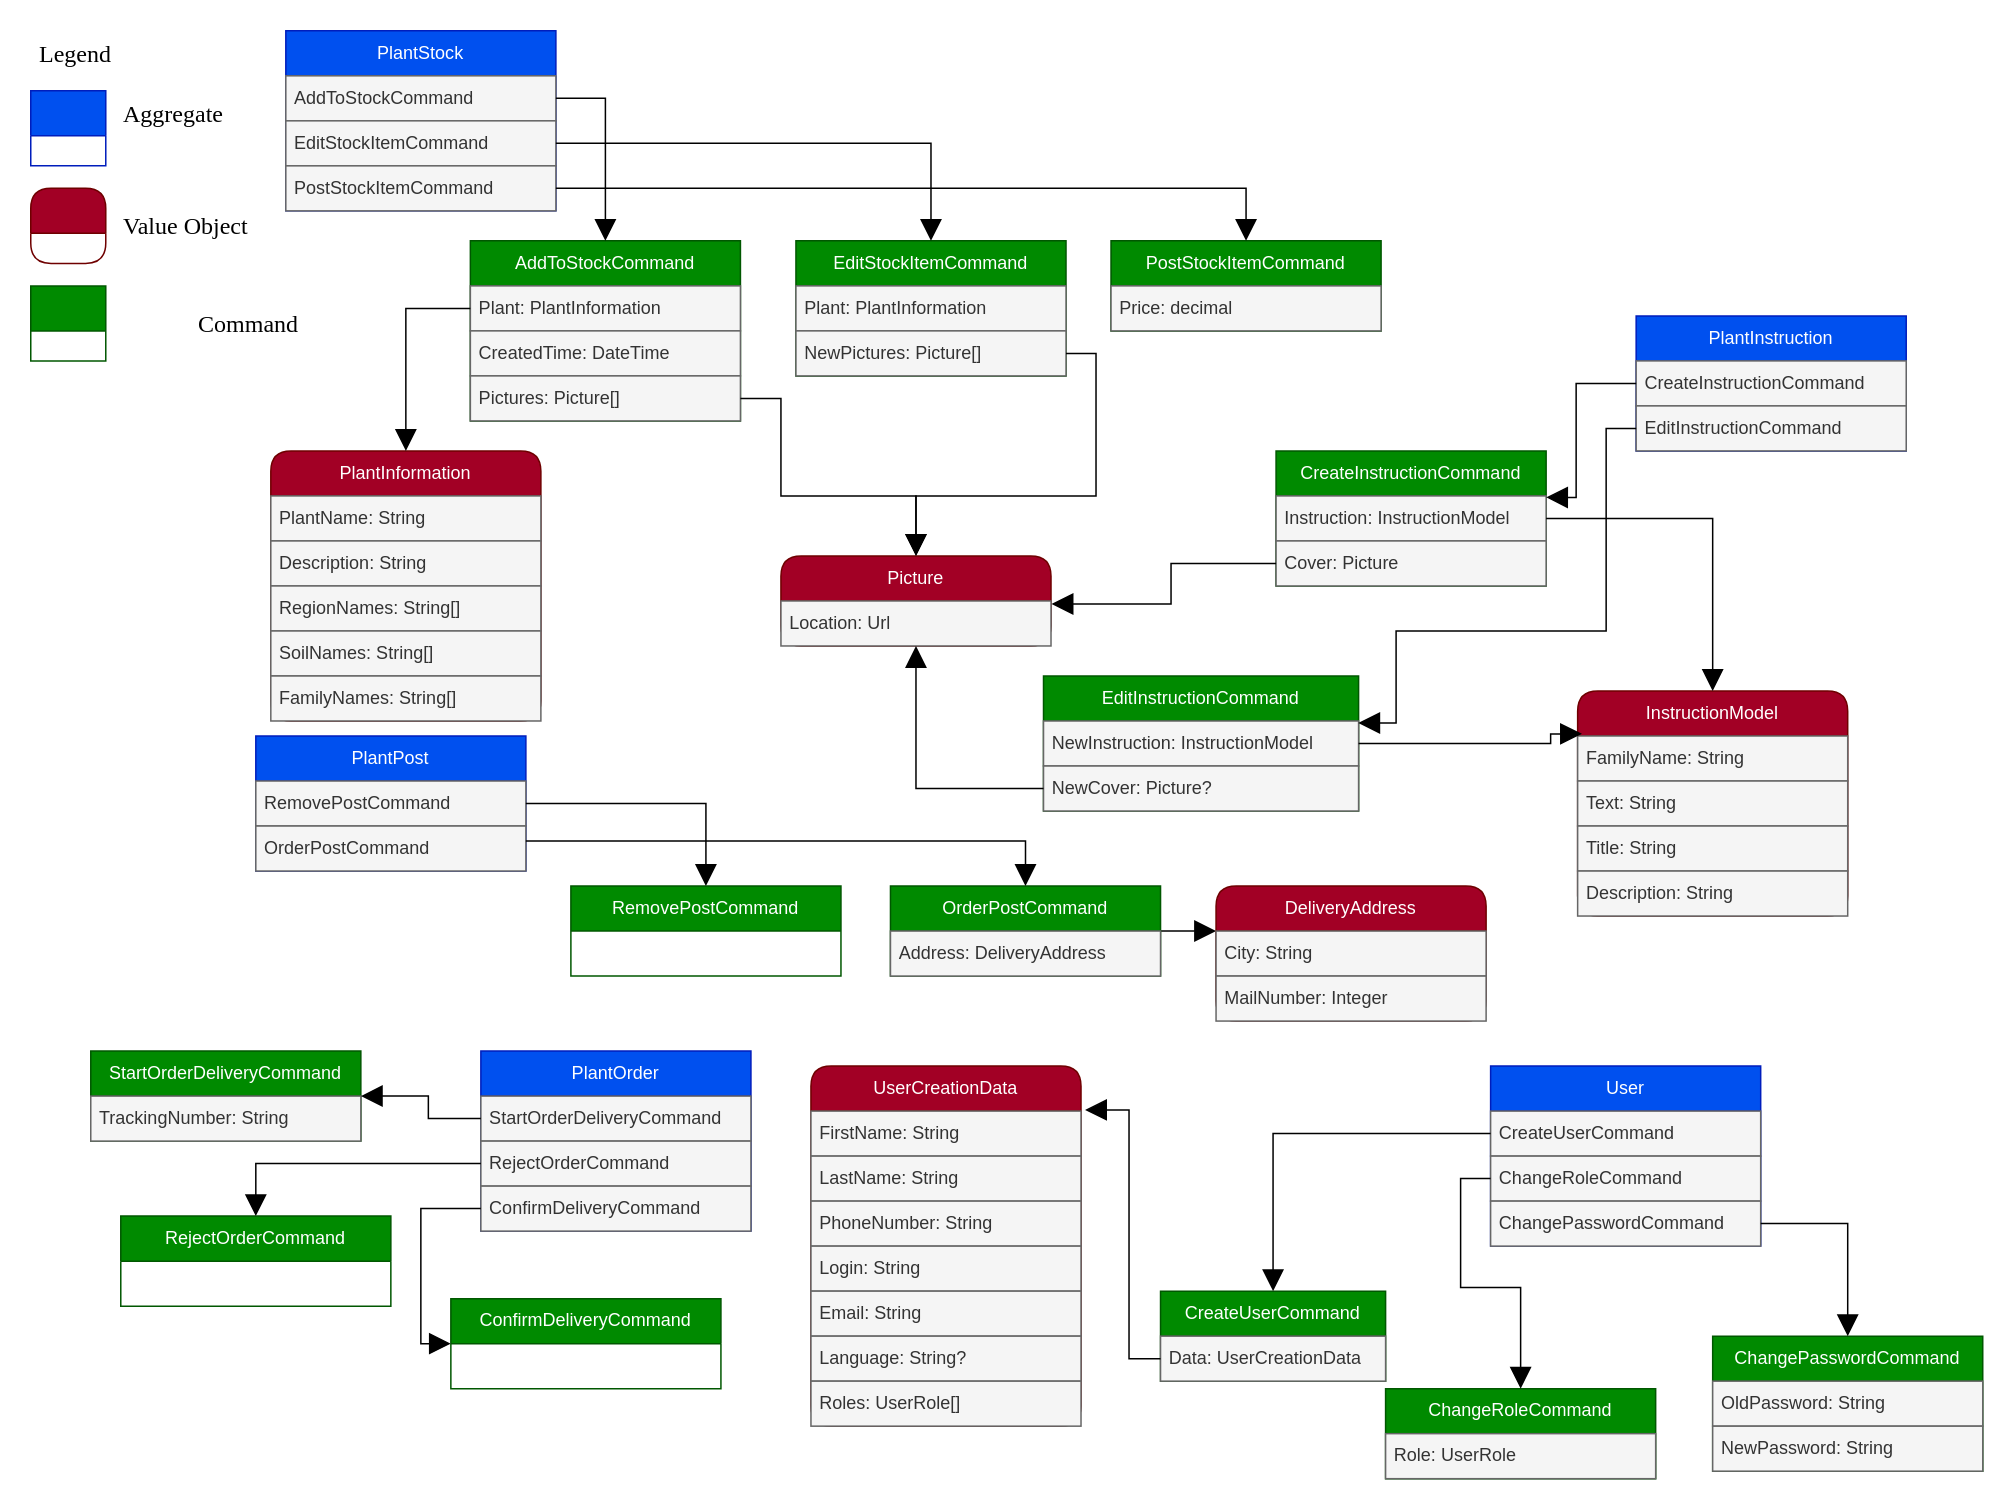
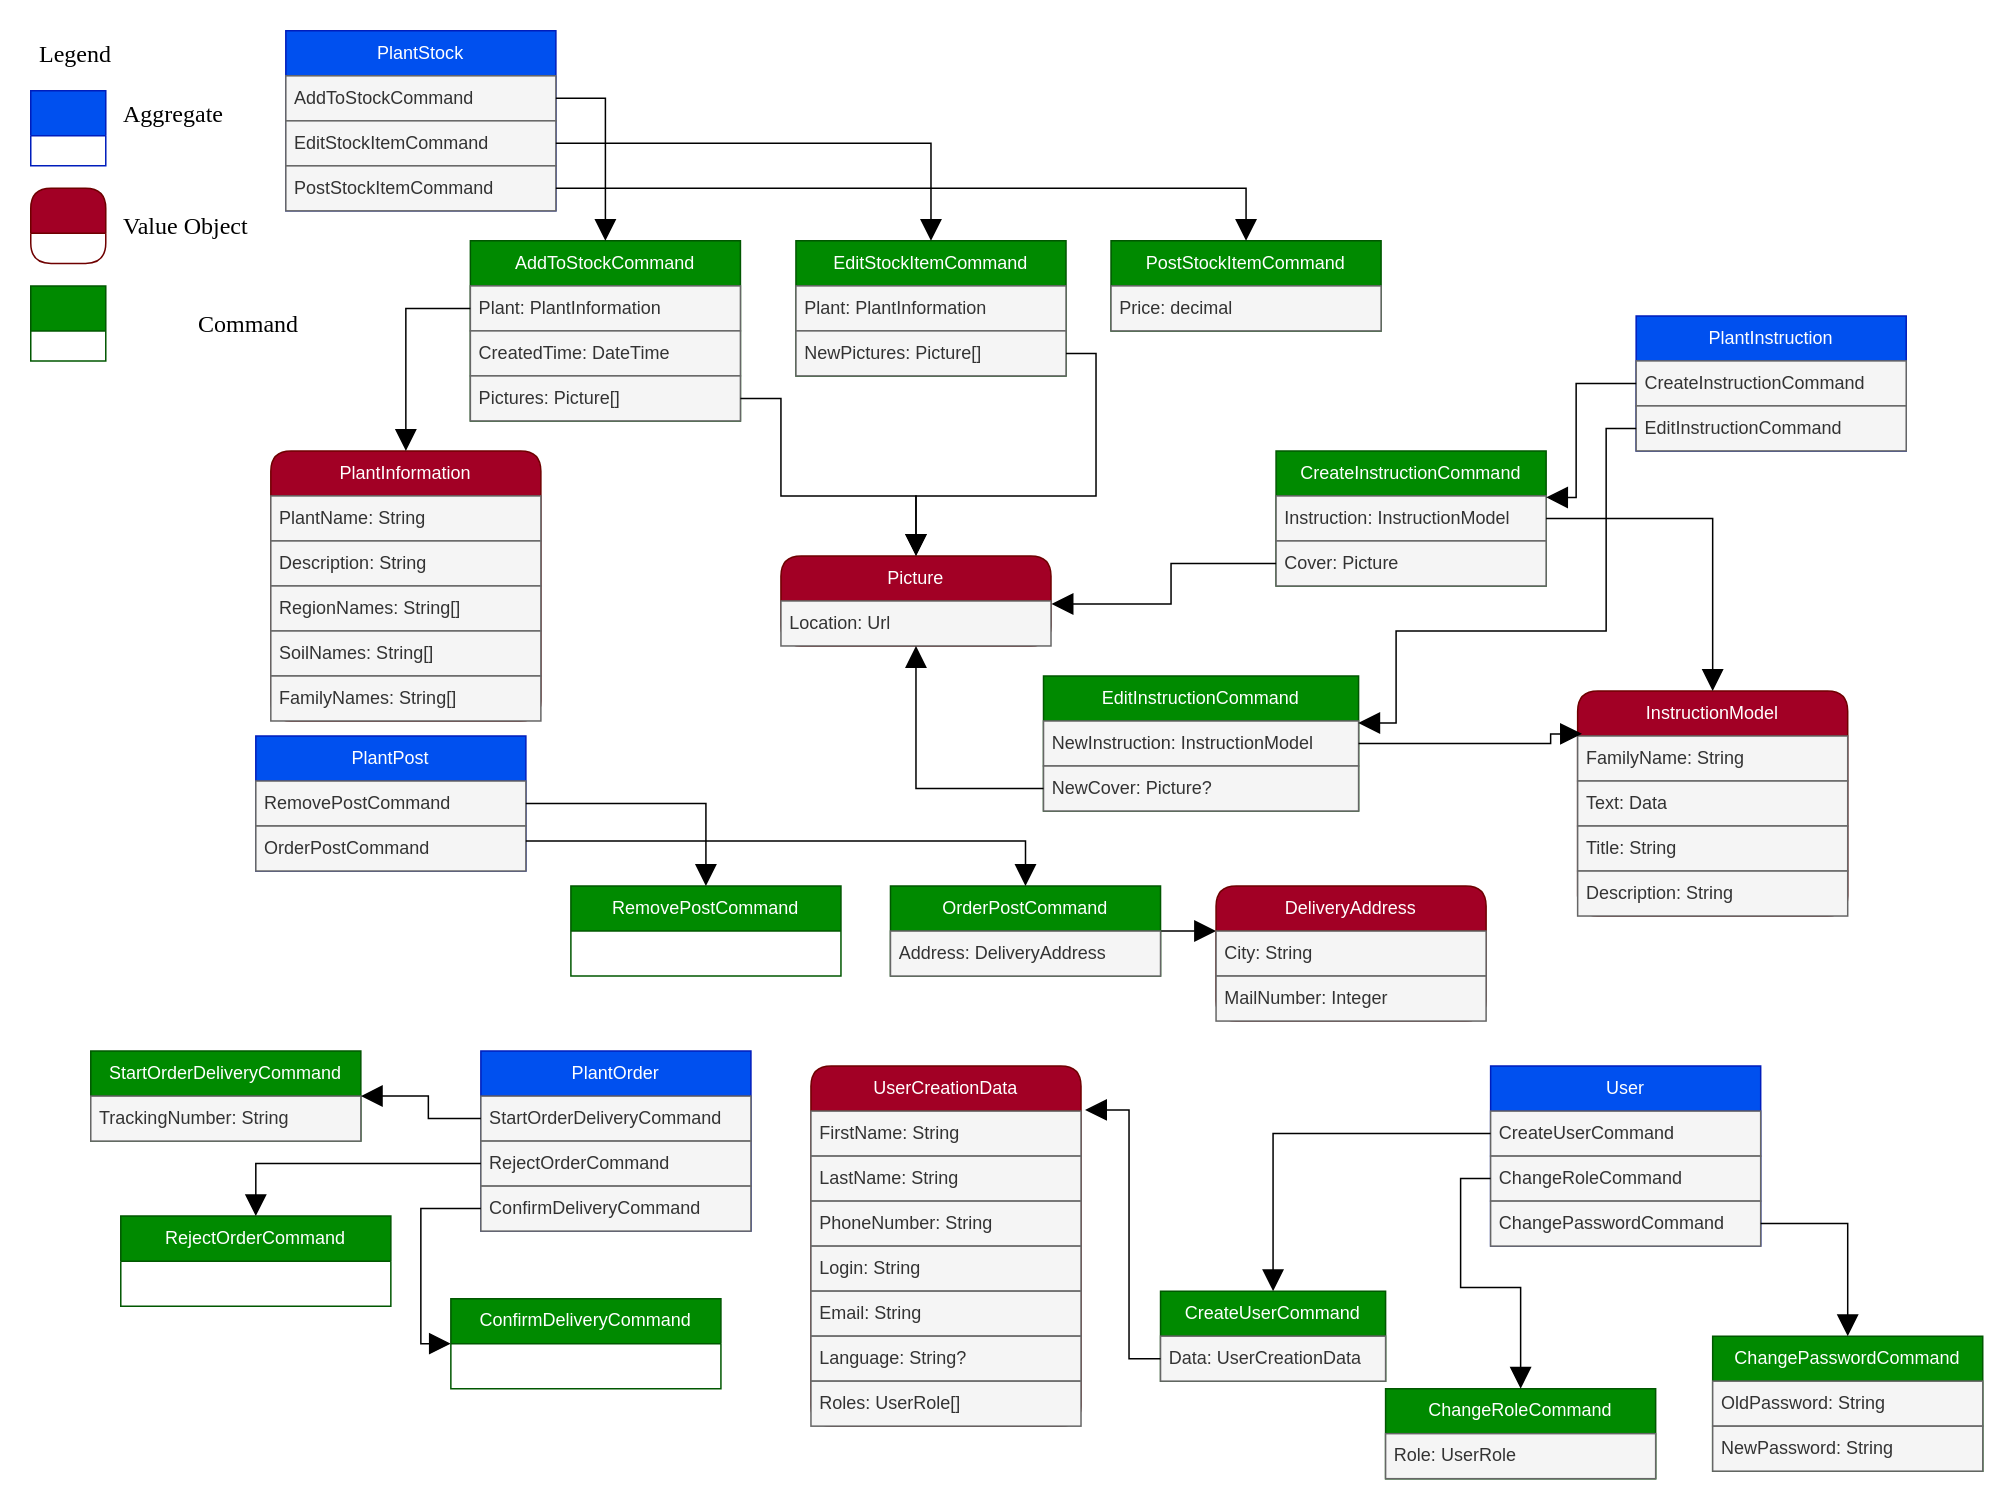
node "Text: String": label "Text: String" -> "Text: Data"
